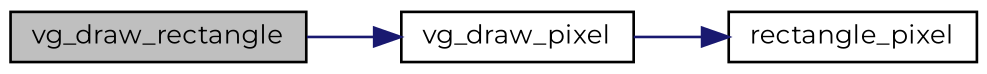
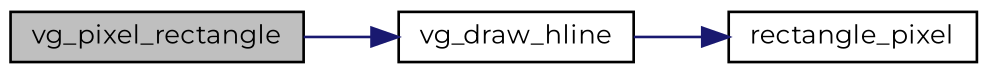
node "vg_draw_rectangle": label "vg_draw_rectangle" -> "vg_pixel_rectangle"
node "vg_draw_pixel": label "vg_draw_pixel" -> "vg_draw_hline"
